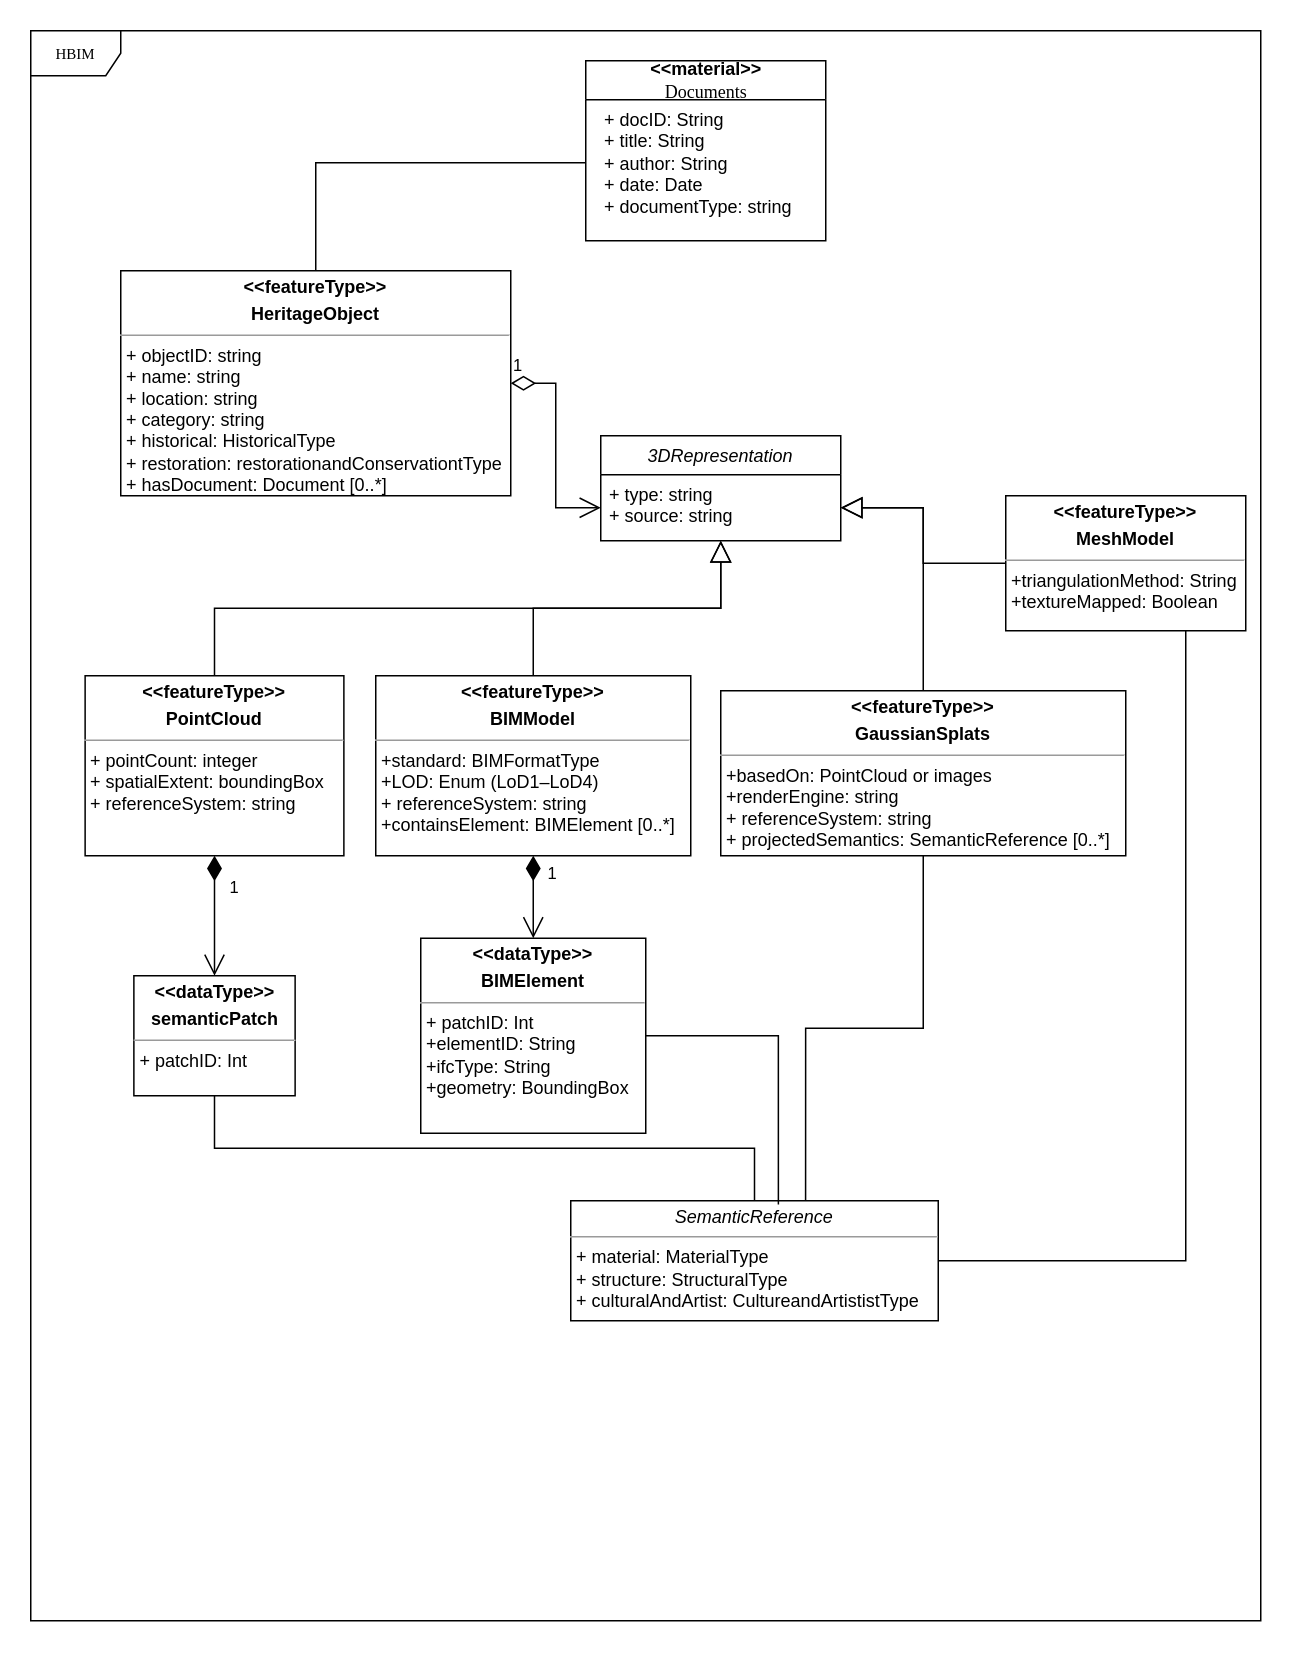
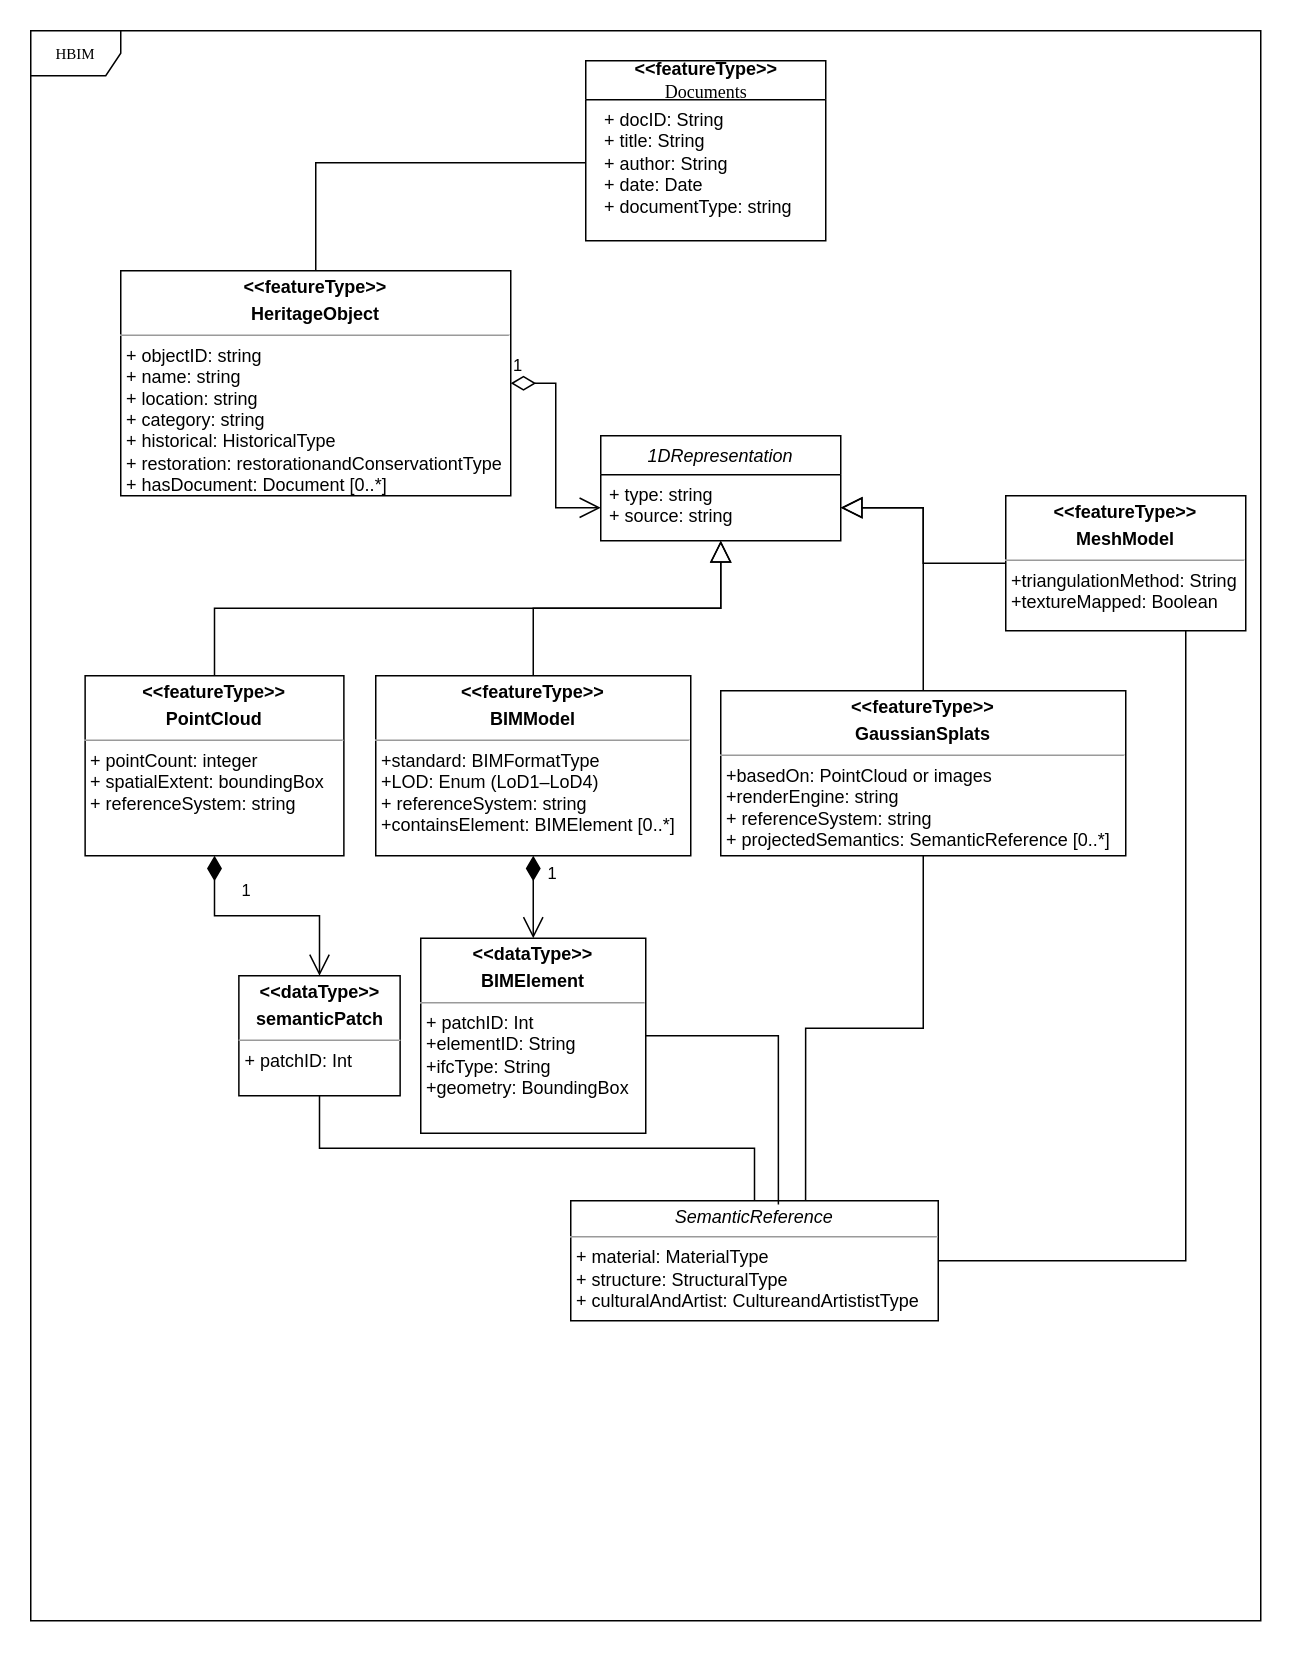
node "<<material>> Documents": label "<<material>> Documents" -> "<<featureType>> Documents"
node "3DRepresentation": label "3DRepresentation" -> "1DRepresentation"
node "<<dataType>> semanticPatch + patchID: Int": moved (215, 1036) -> (320, 1036)
